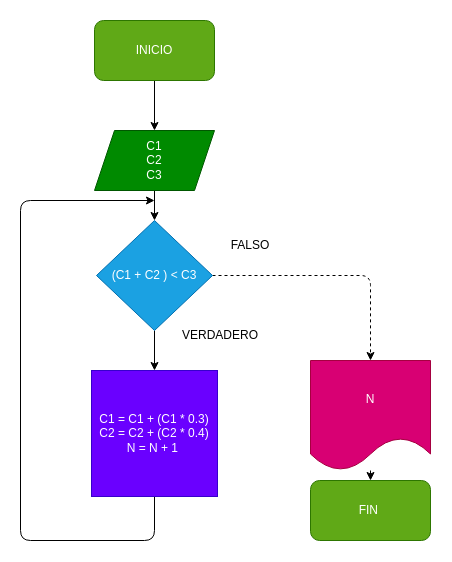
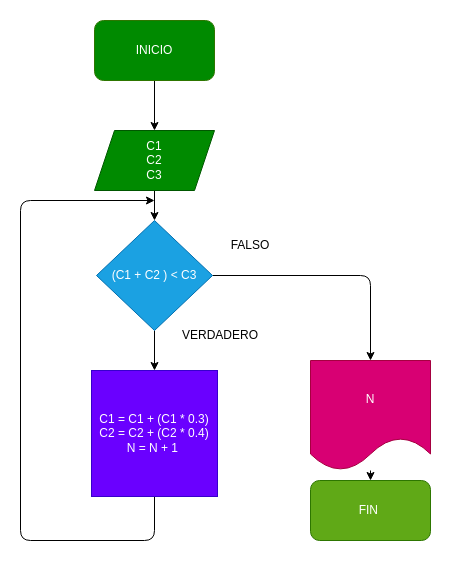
node "INICIO": fillcolor #60a917 -> #008a00
edge "(C1 + C2 ) < C3" -> "N": style dashed -> solid
